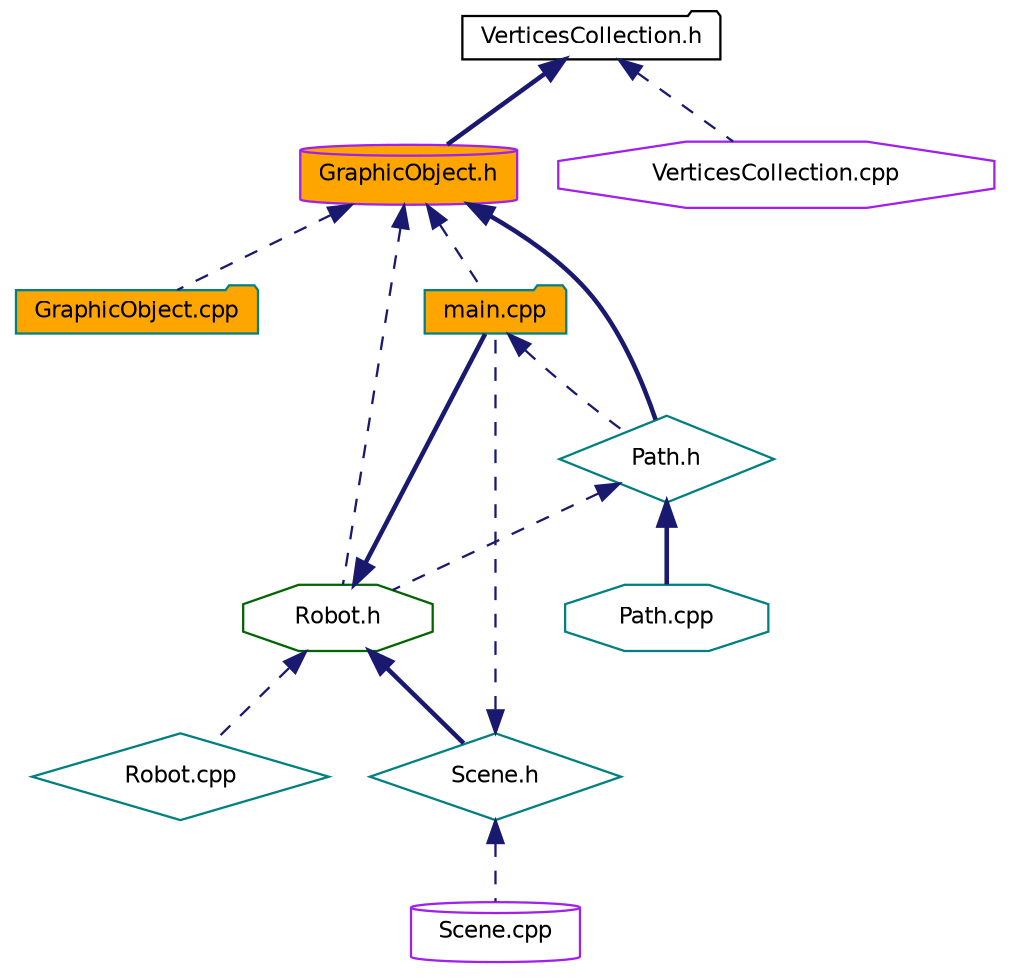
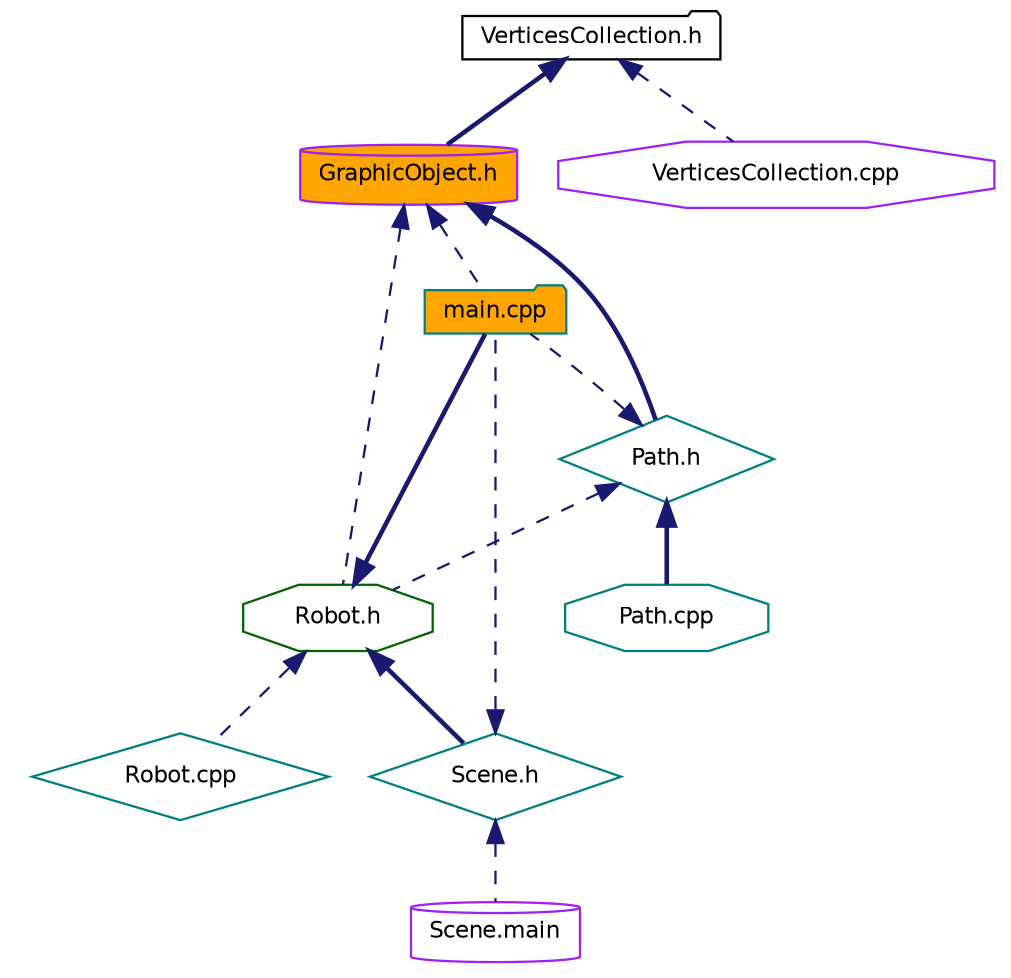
node "GraphicObject.cpp": removed
edge "Path.h" -> "main.cpp": reversed
node "Scene.cpp": label "Scene.cpp" -> "Scene.main"
